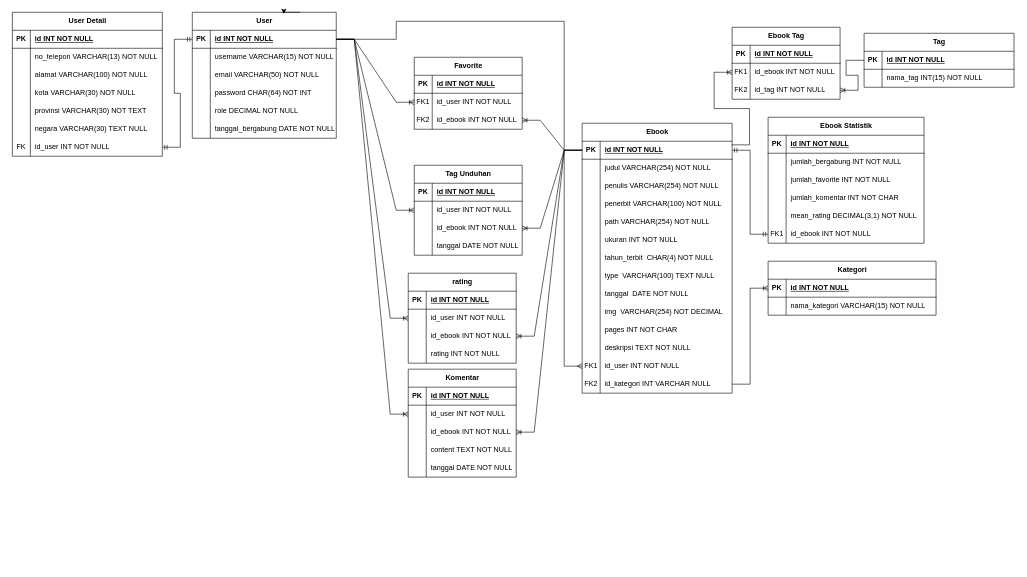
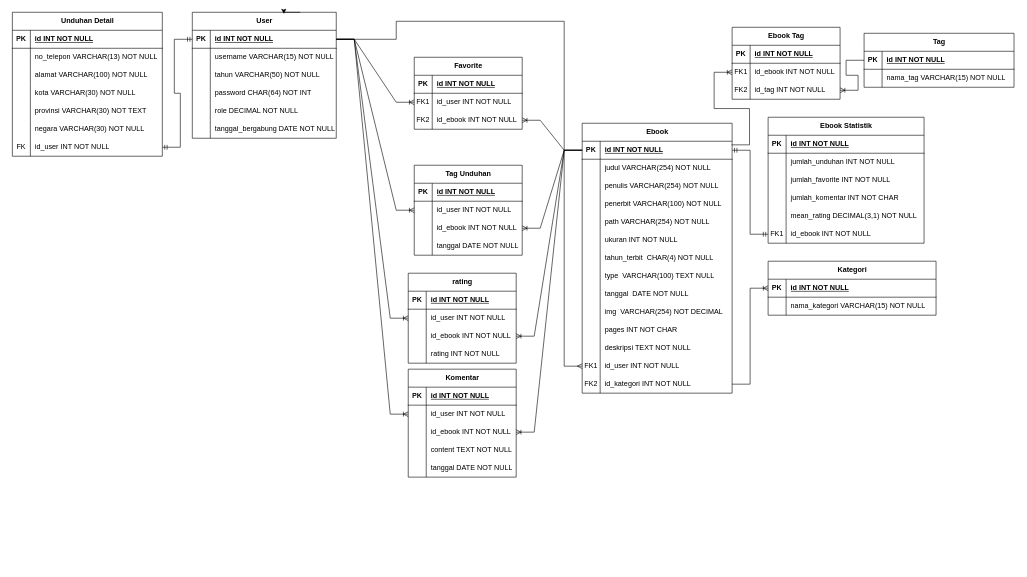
node "User Detail": label "User Detail" -> "Unduhan Detail"
node "email VARCHAR(50) NOT NULL": label "email VARCHAR(50) NOT NULL" -> "tahun VARCHAR(50) NOT NULL"
node "nama_tag INT(15) NOT NULL": label "nama_tag INT(15) NOT NULL" -> "nama_tag VARCHAR(15) NOT NULL"
node "negara VARCHAR(30) TEXT NULL": label "negara VARCHAR(30) TEXT NULL" -> "negara VARCHAR(30) NOT NULL"
node "jumlah_bergabung INT NOT NULL": label "jumlah_bergabung INT NOT NULL" -> "jumlah_unduhan INT NOT NULL"
node "id_kategori INT VARCHAR NULL": label "id_kategori INT VARCHAR NULL" -> "id_kategori INT NOT NULL"
